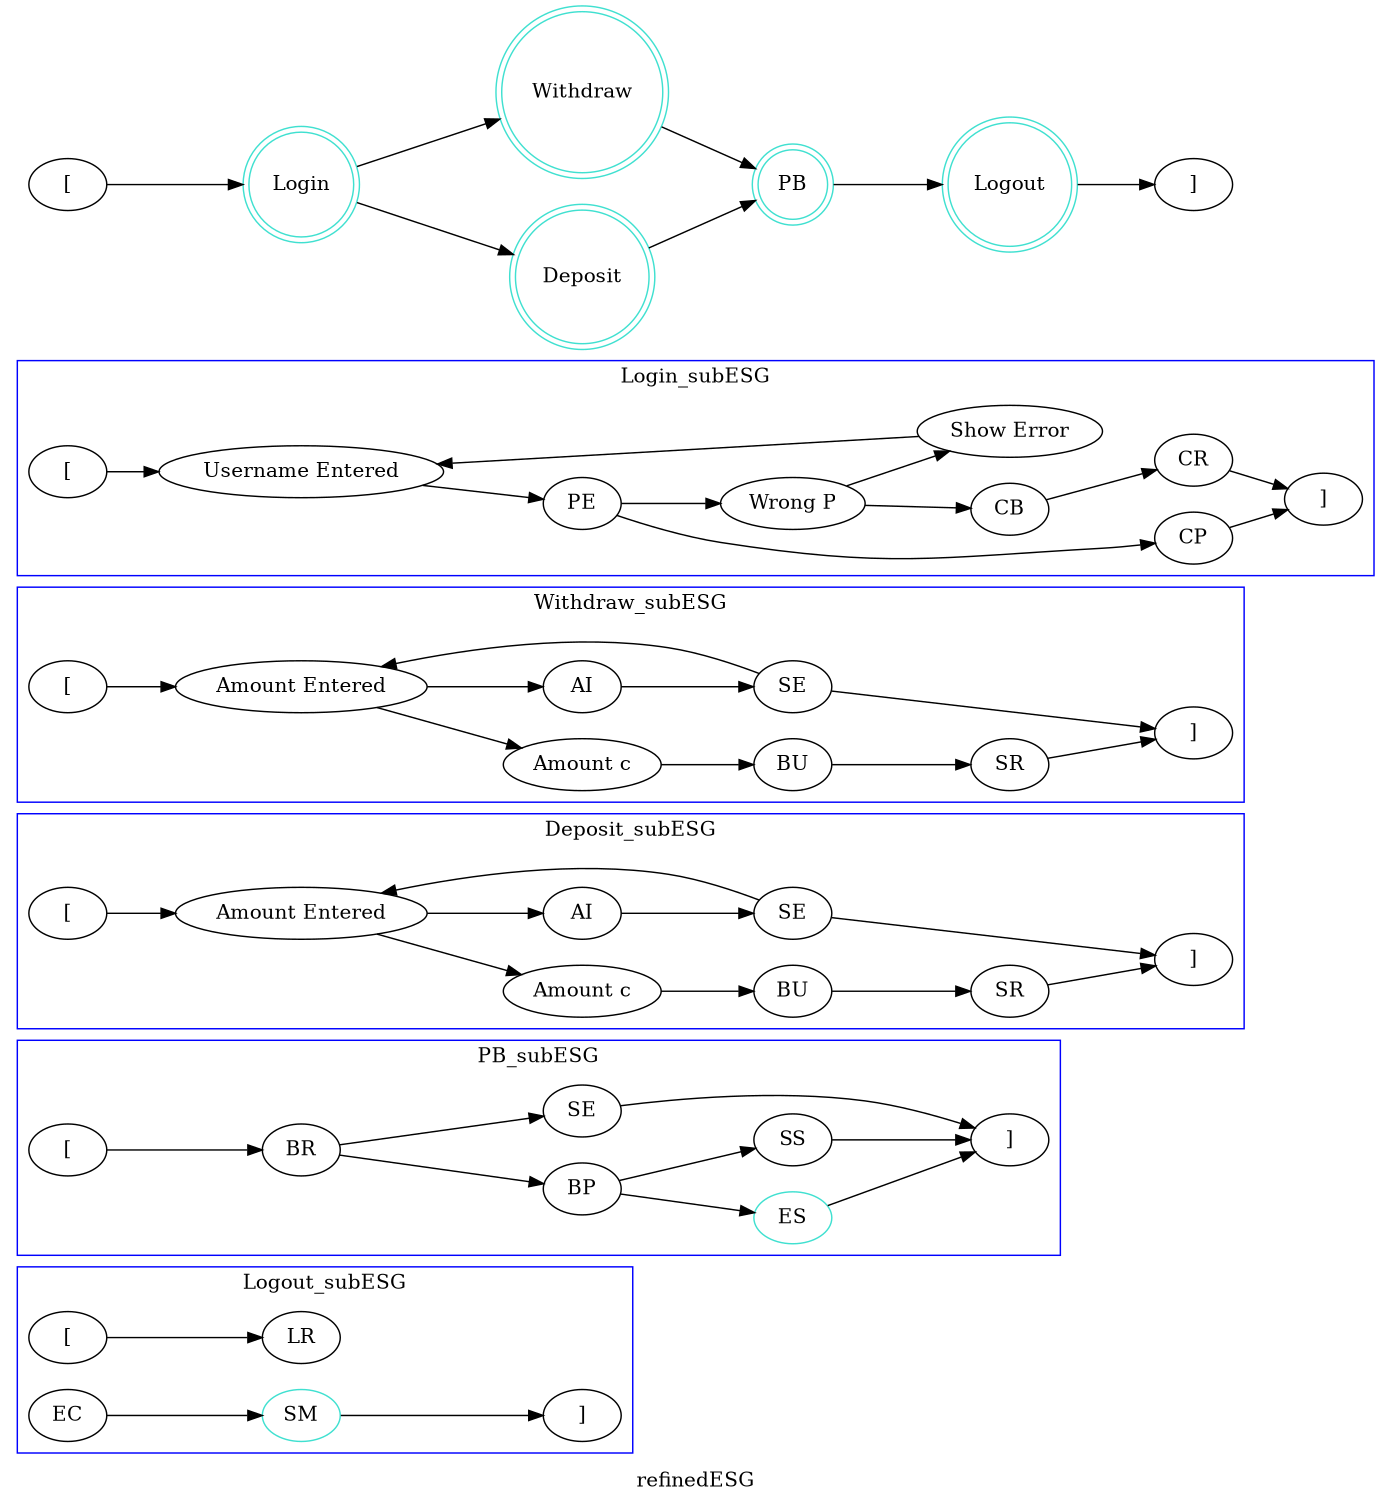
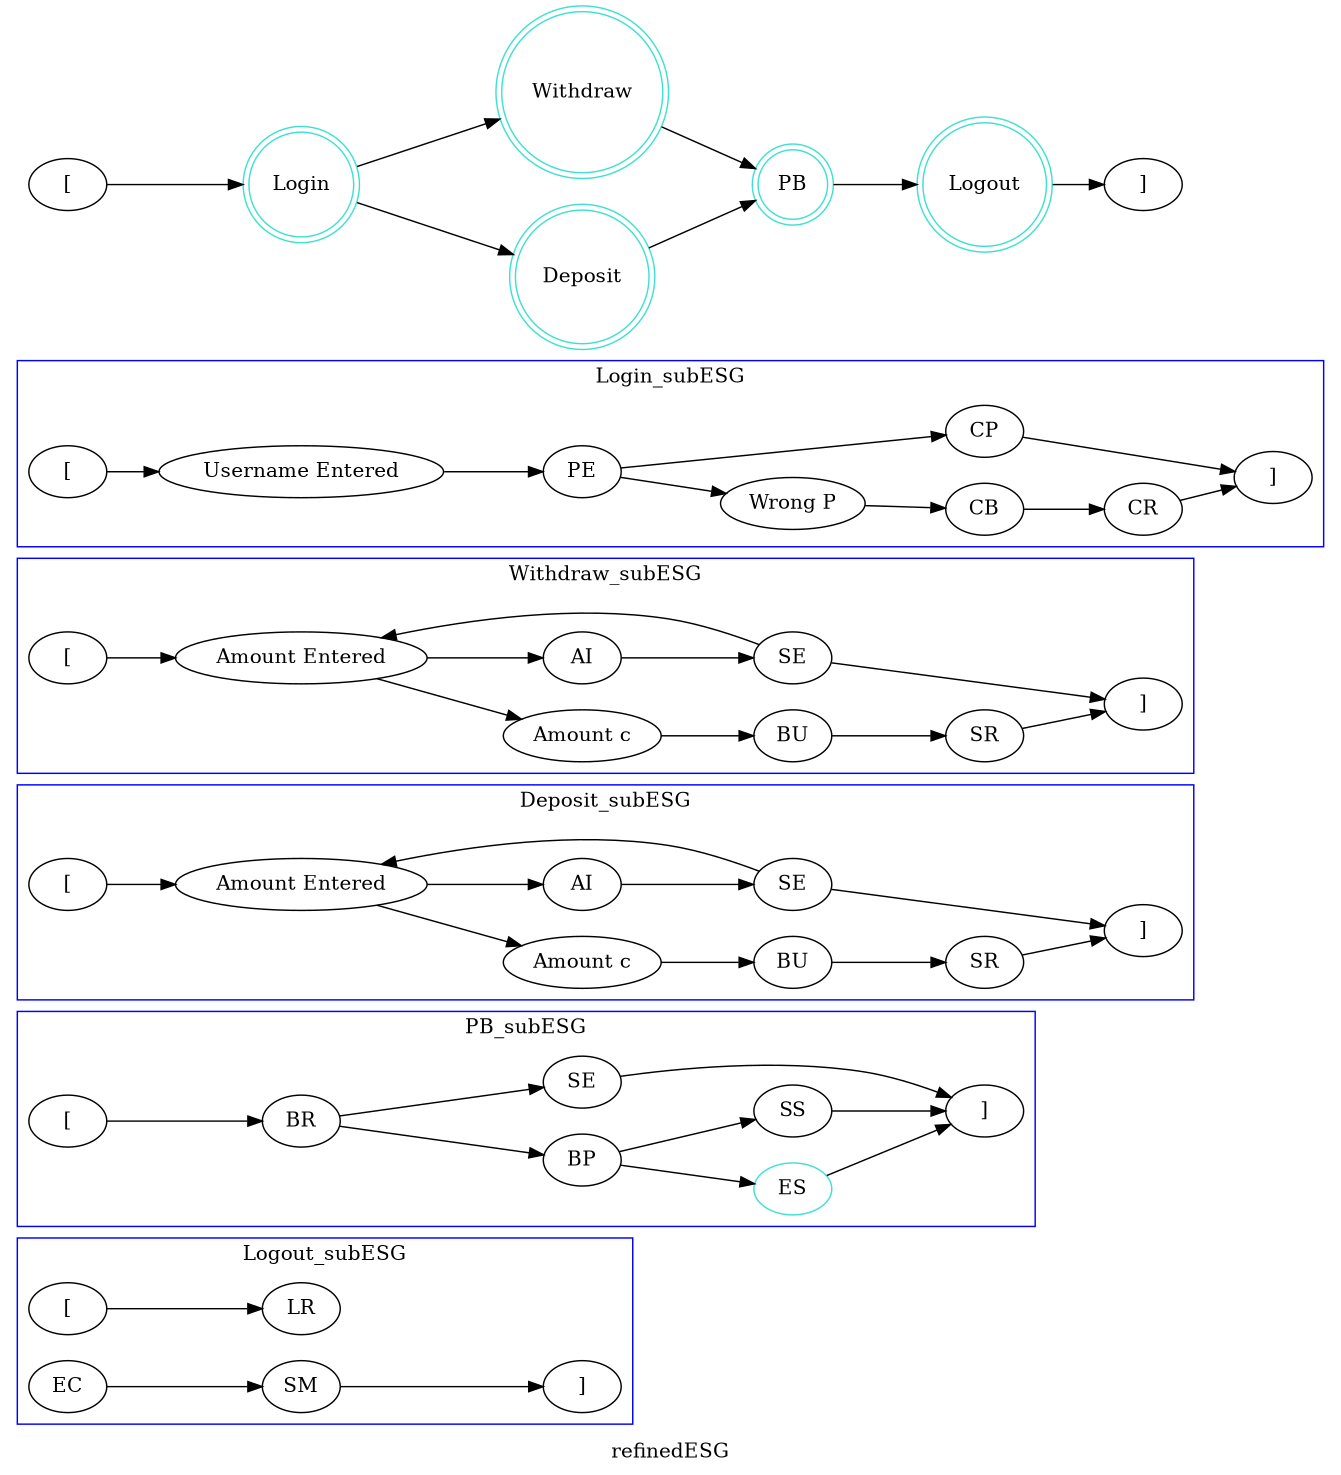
node "Show Error": removed
node "SM": color turquoise -> black
